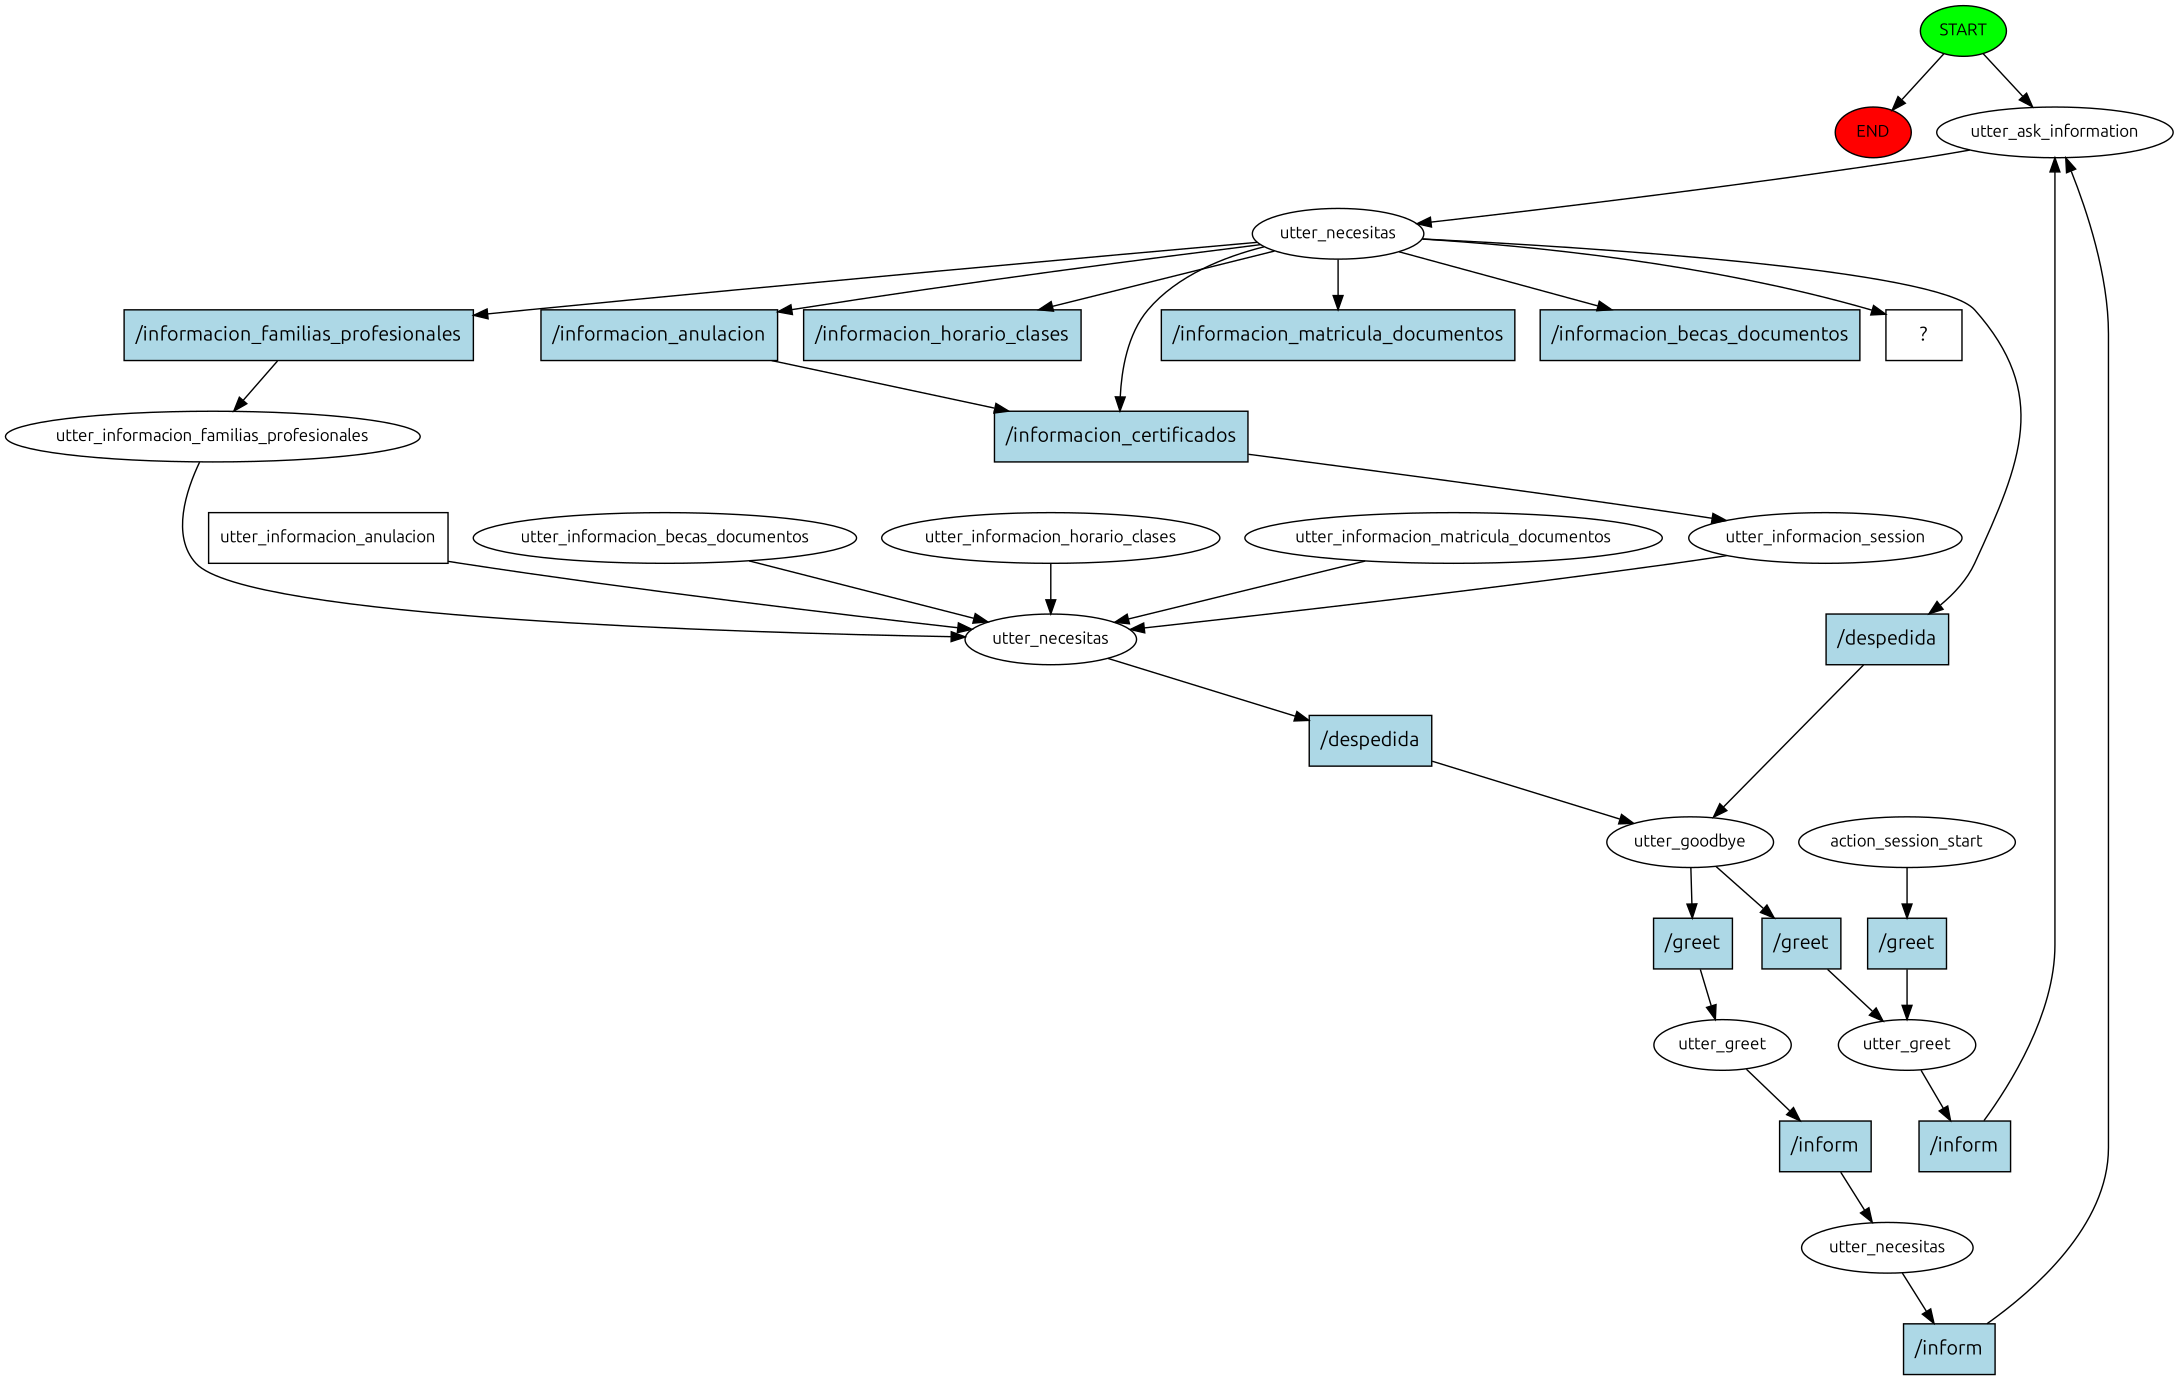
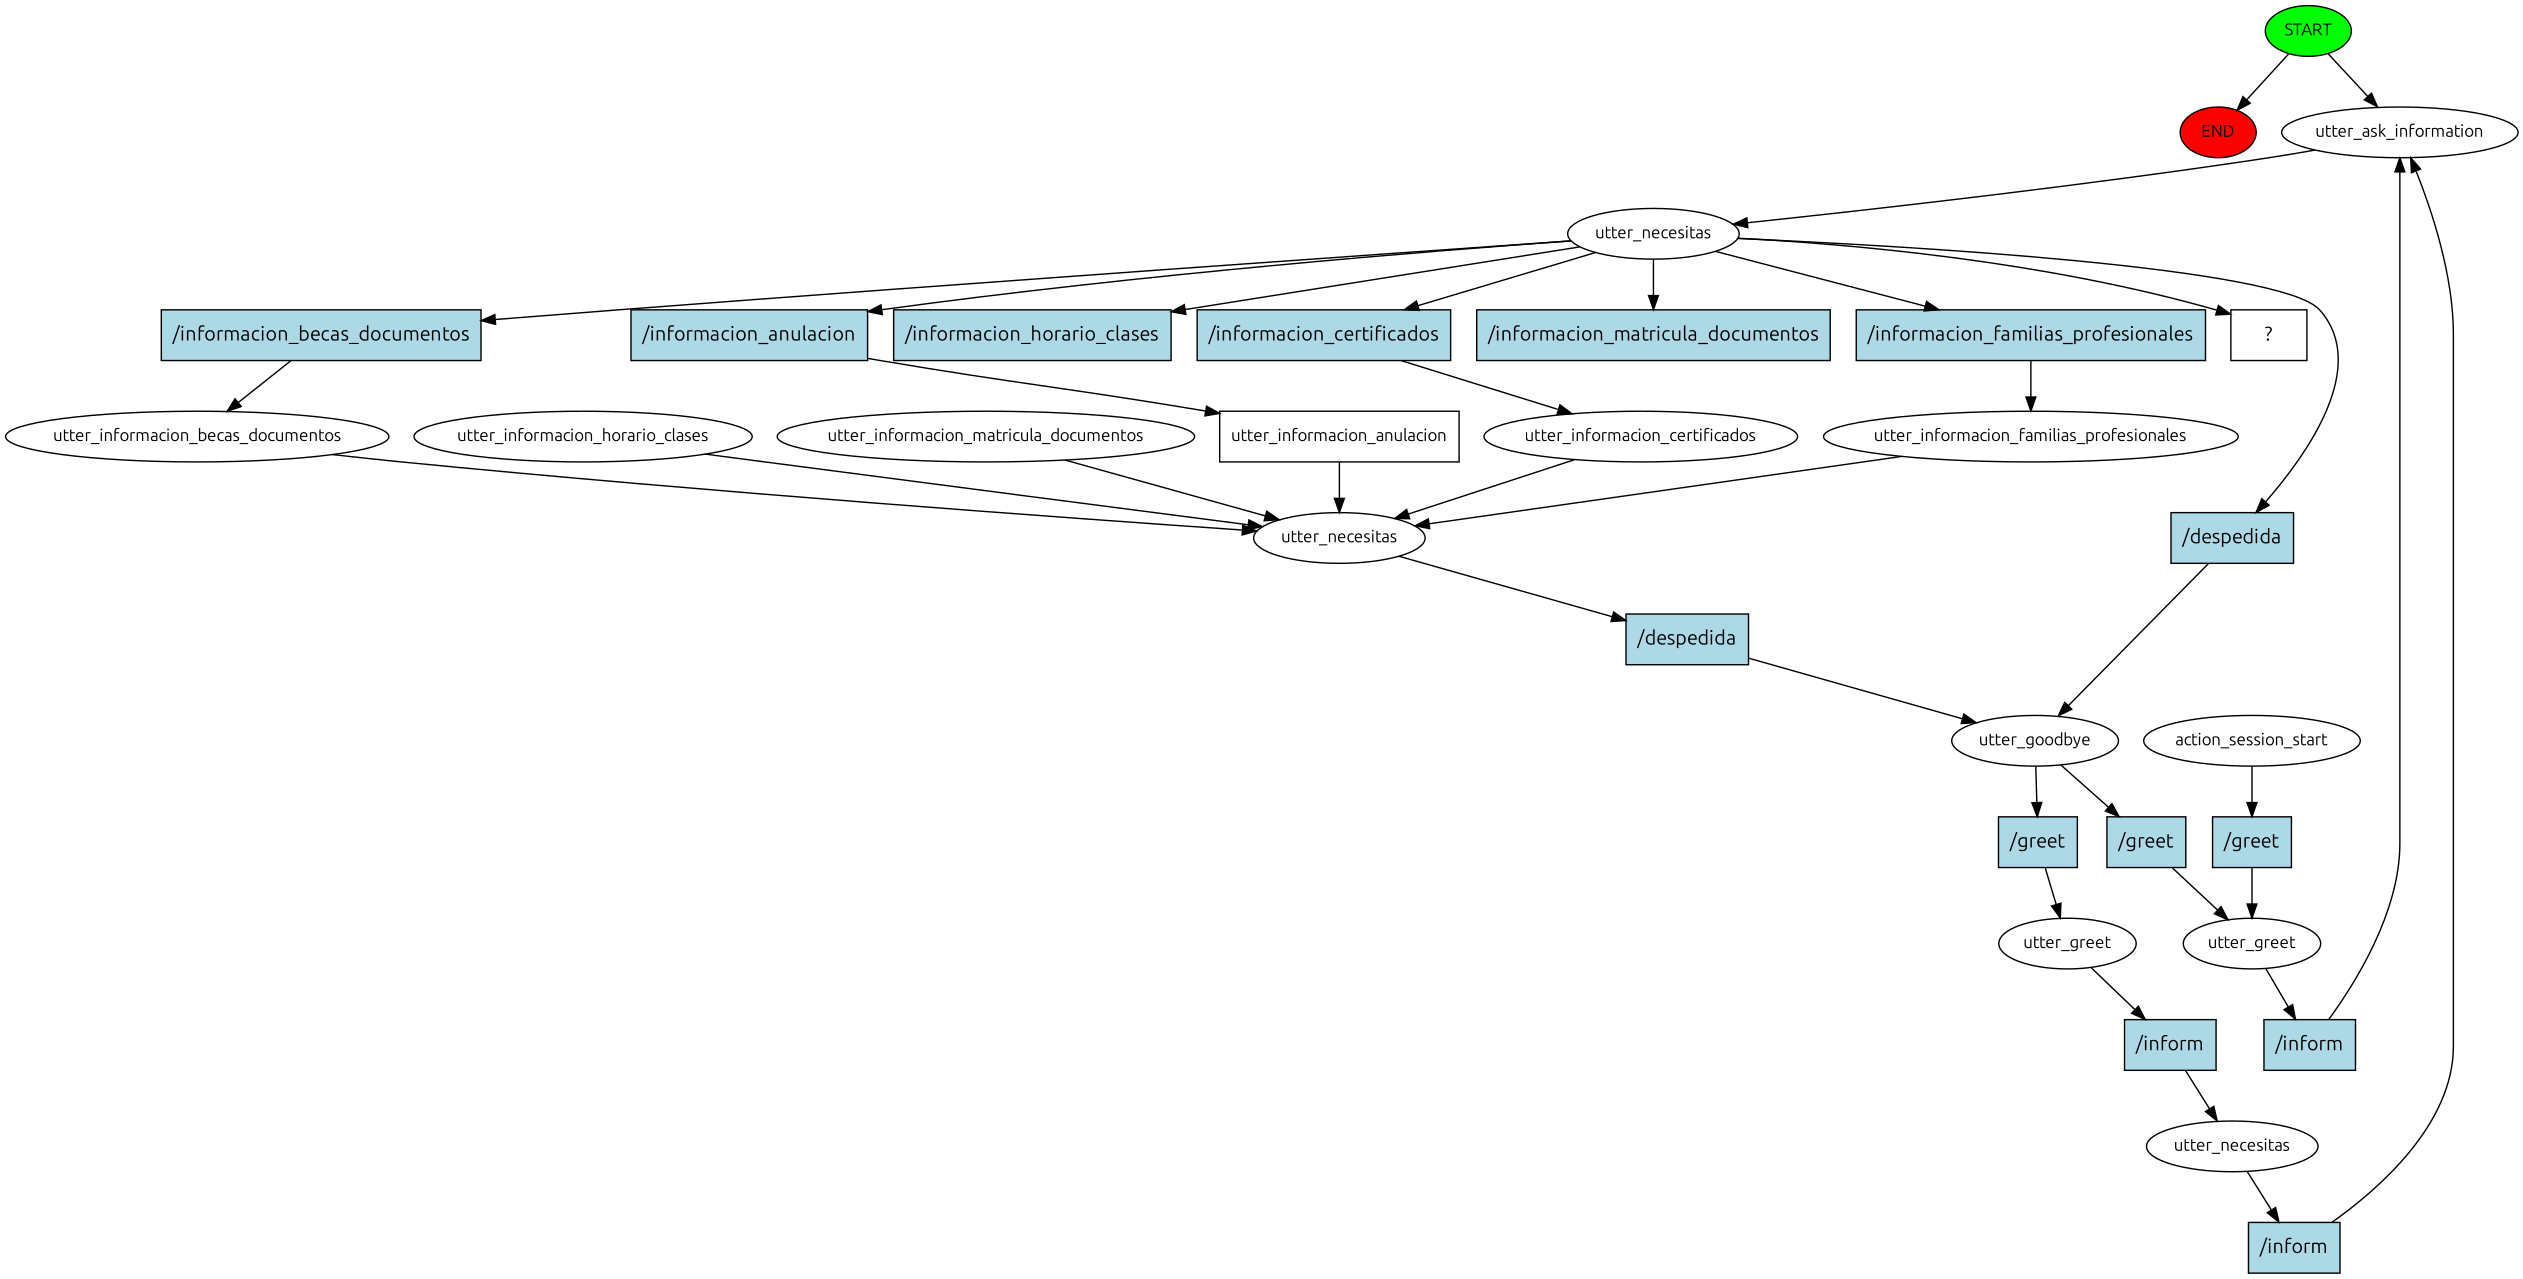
edge "/informacion_becas_documentos" -> "utter_informacion_becas_documentos": added
edge "/informacion_anulacion" -> "/informacion_certificados": now "/informacion_anulacion" -> "utter_informacion_anulacion"
node "utter_informacion_session": label "utter_informacion_session" -> "utter_informacion_certificados"
